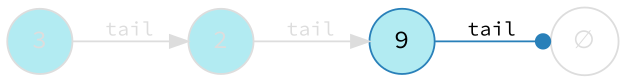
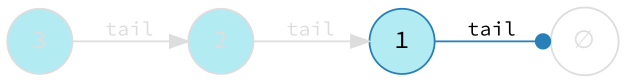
node "9": label "9" -> "1"
